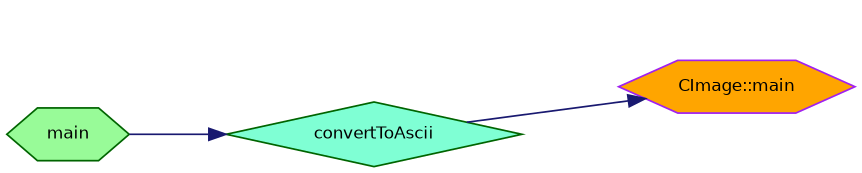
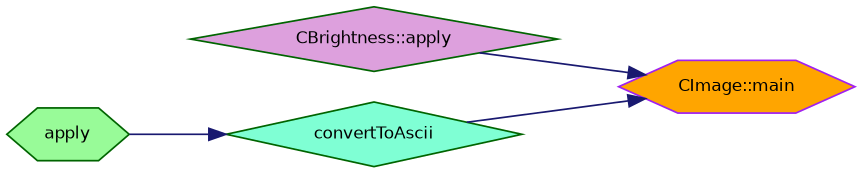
node "CBrightness::apply": added
node "main": label "main" -> "apply"
